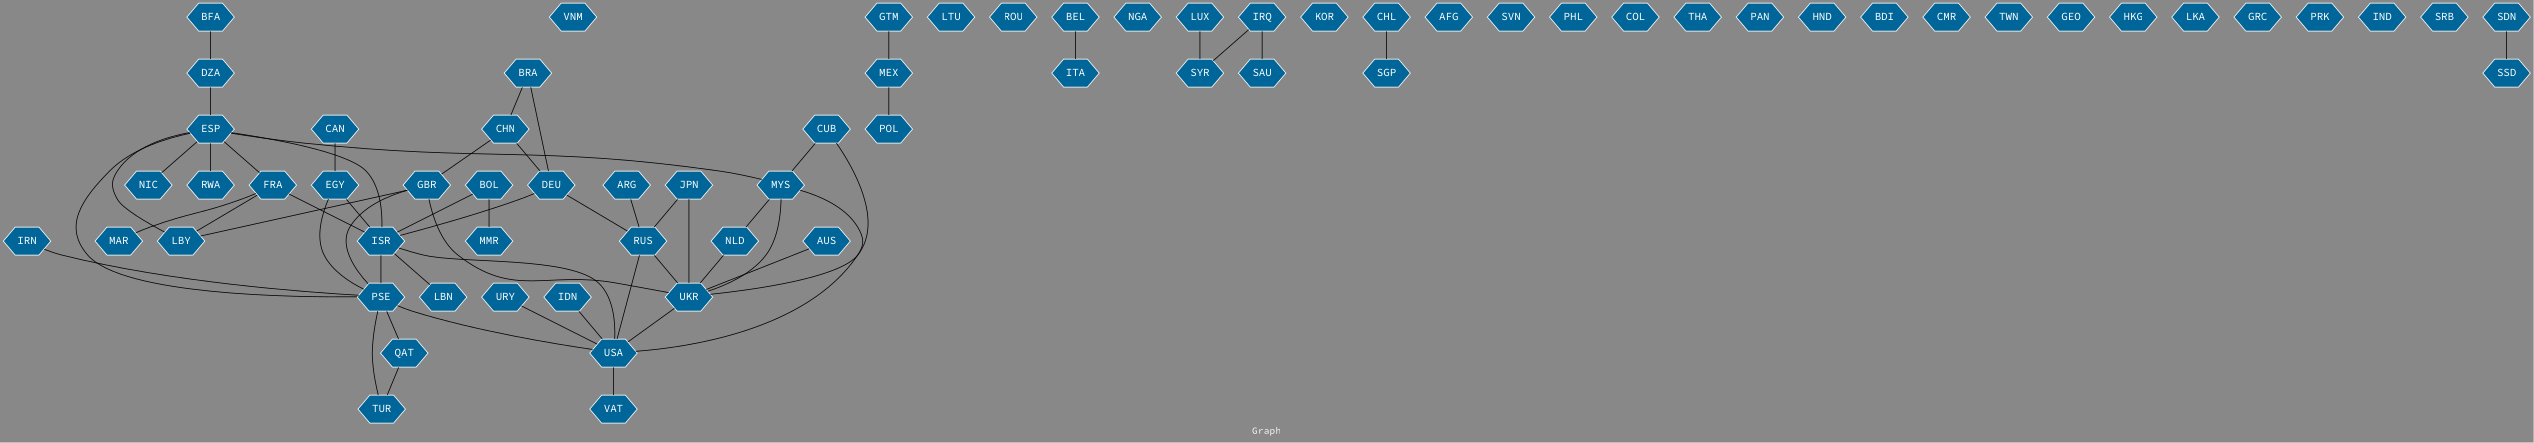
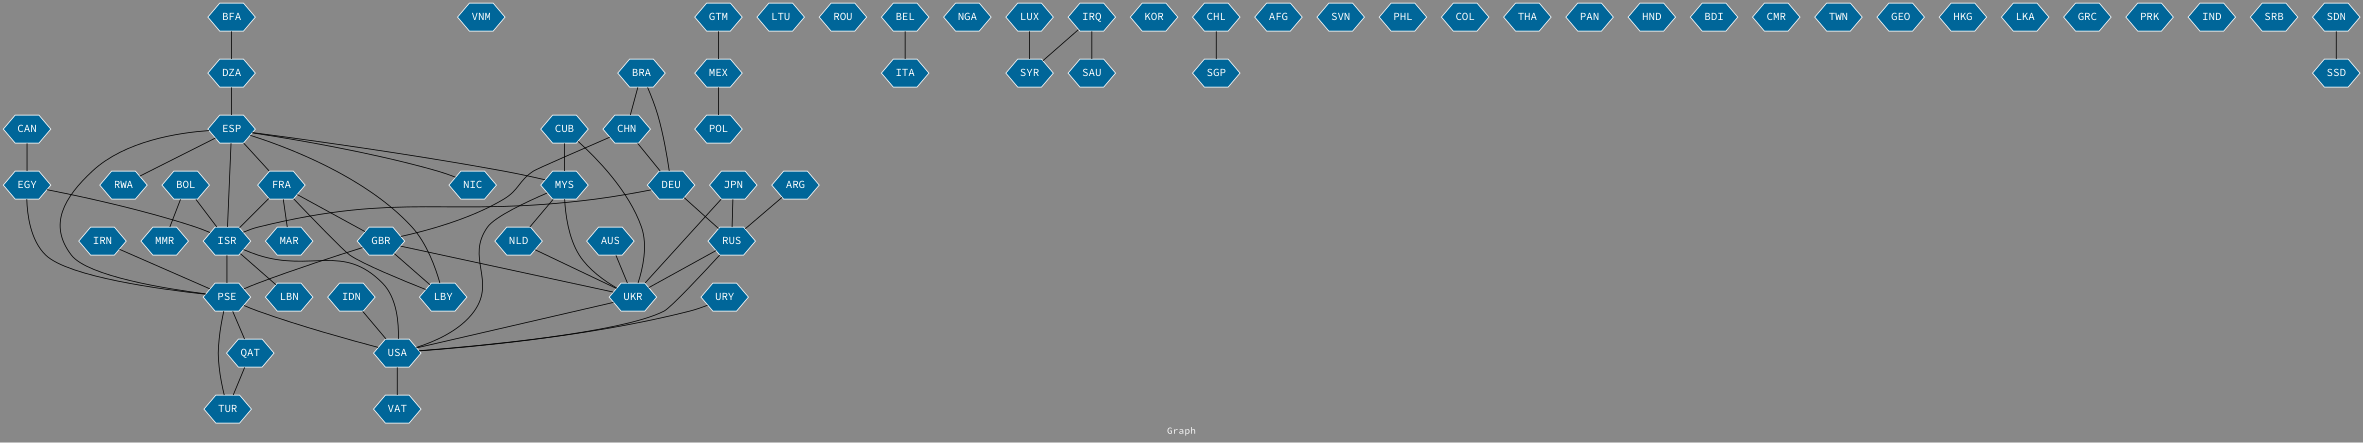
edge "FRA" -- "GBR": added
